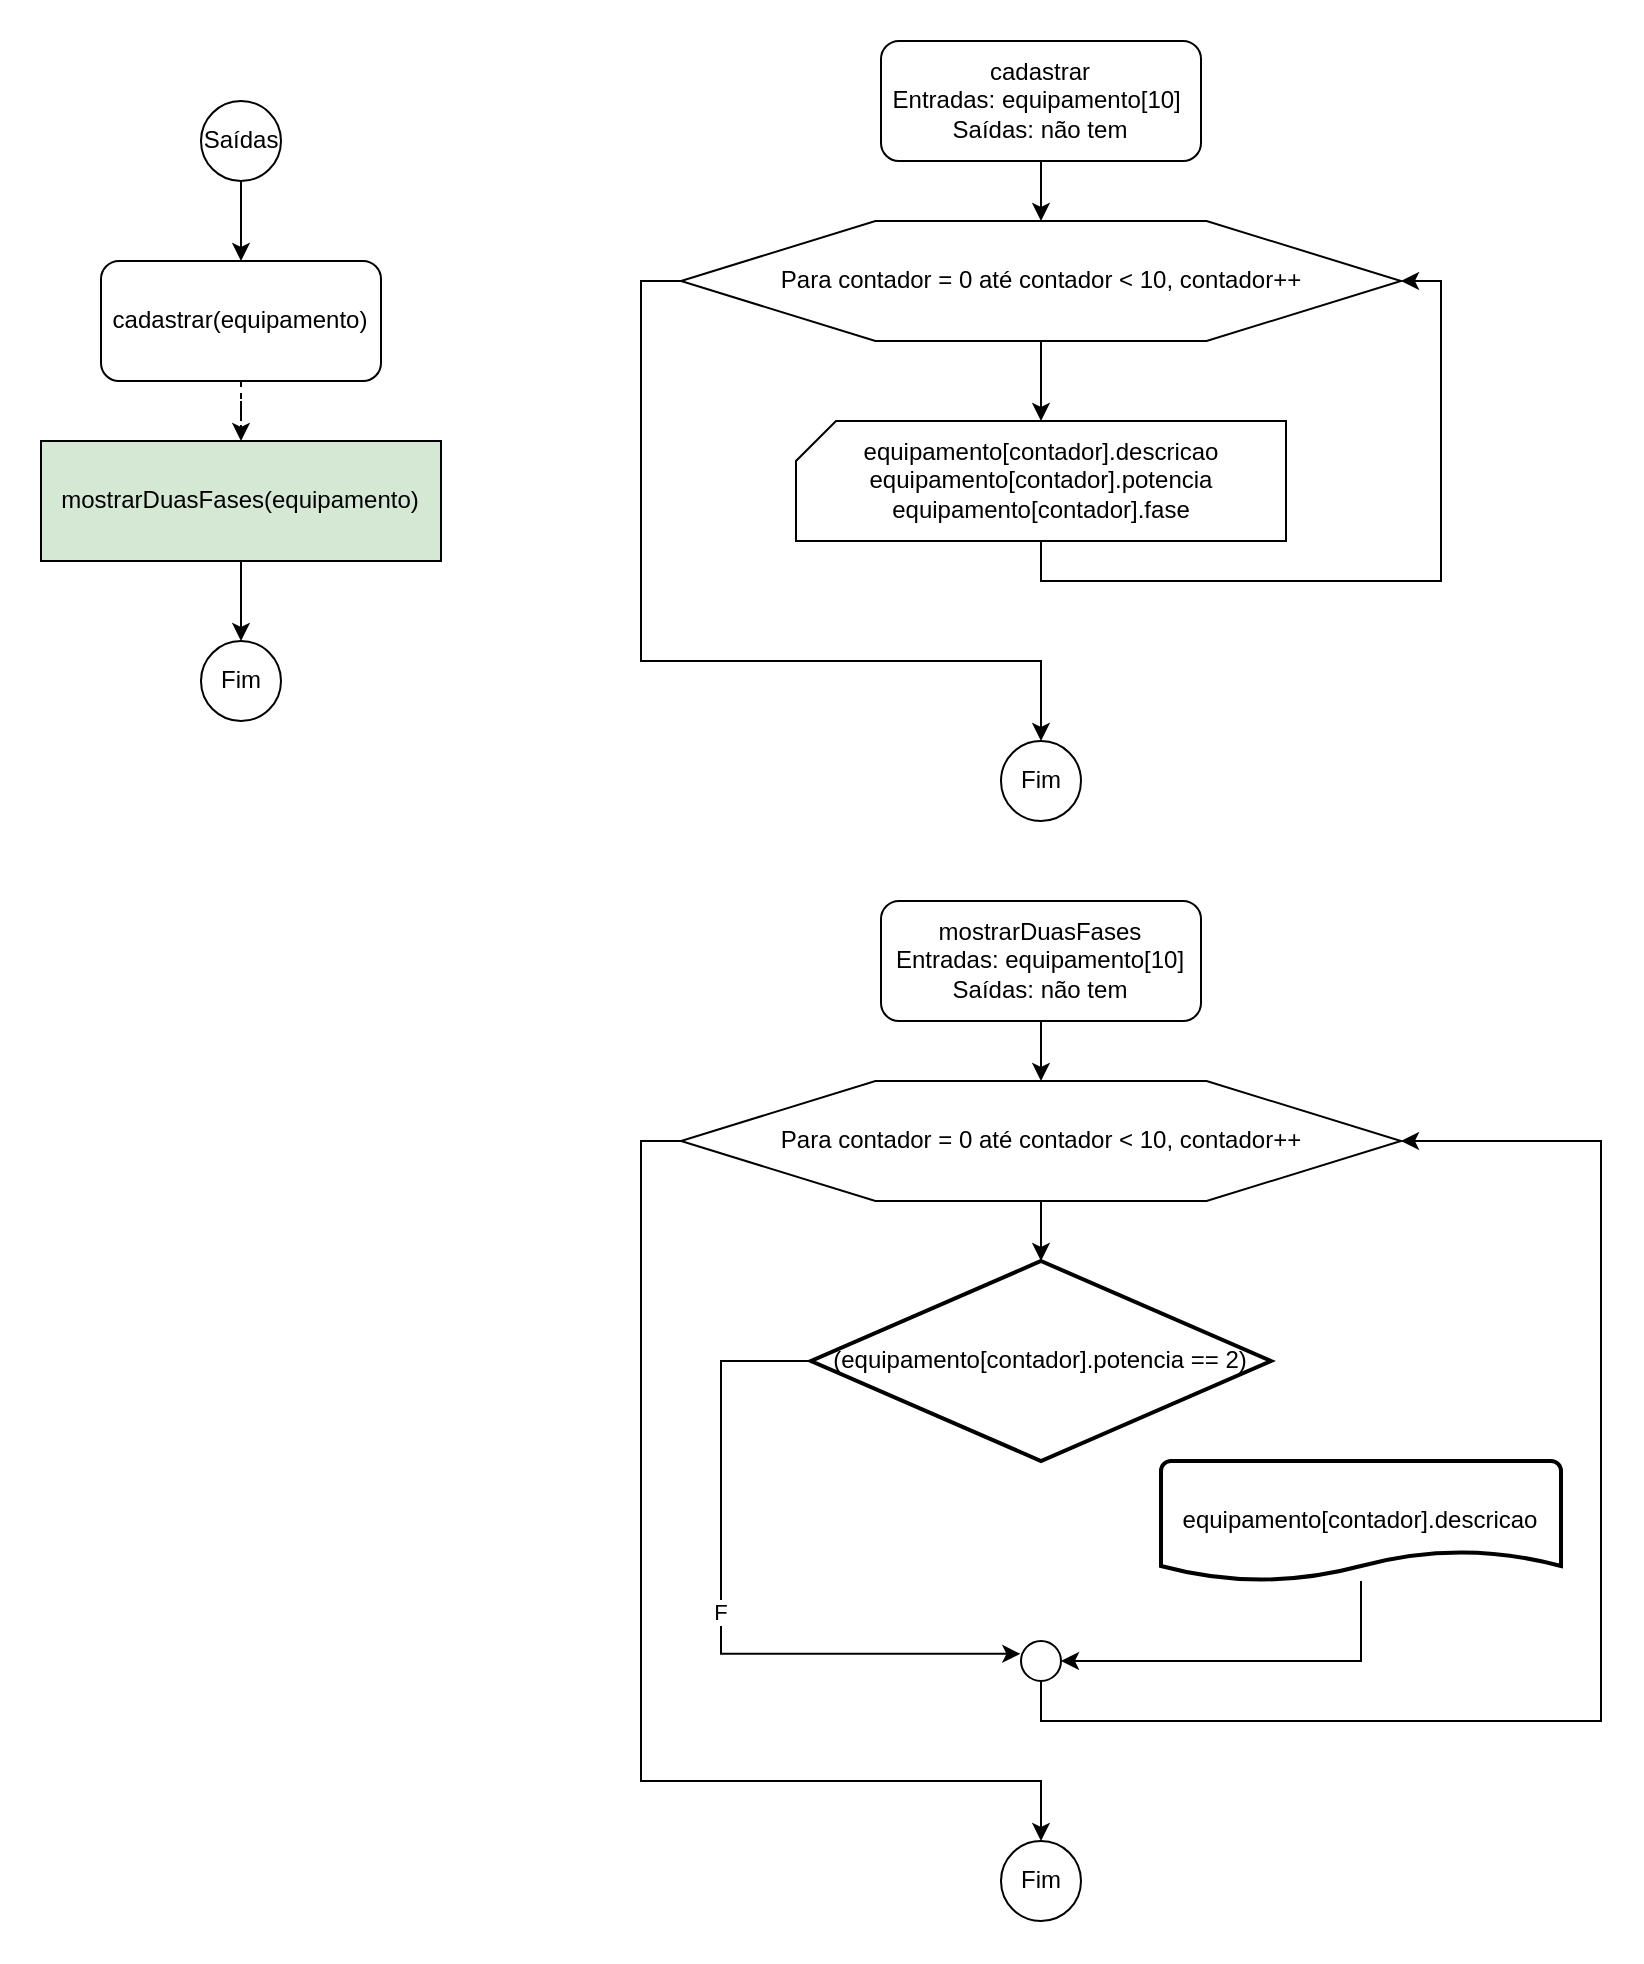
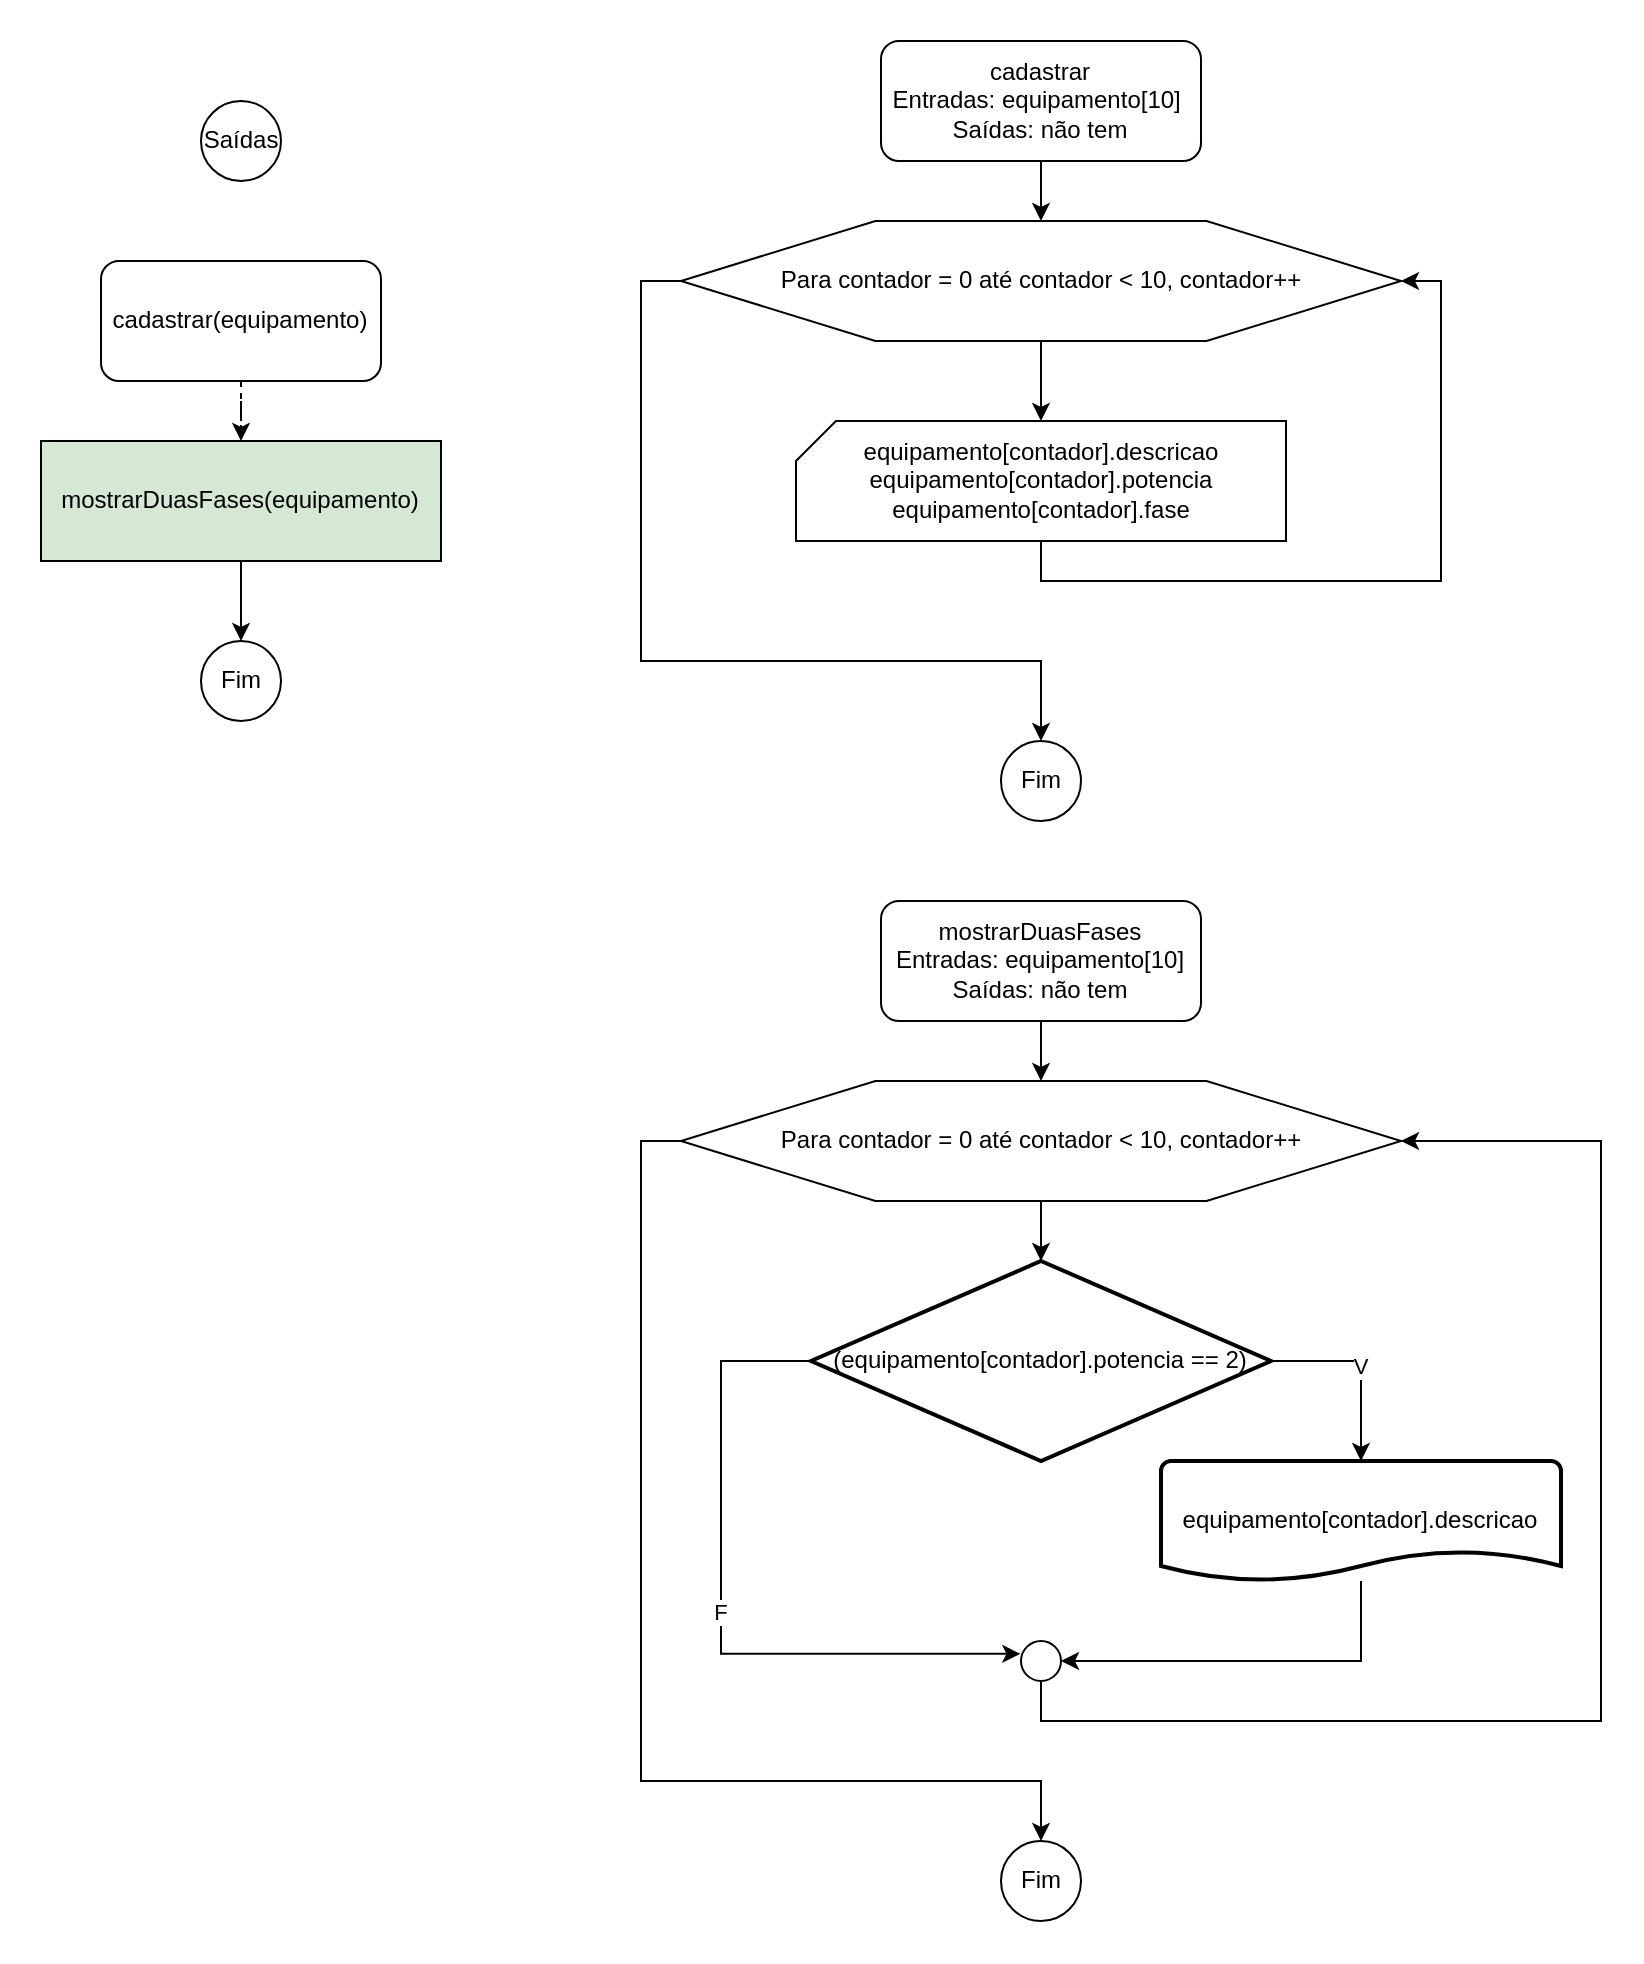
edge "Saídas" -> "cadastrar(equipamento)": removed
edge "(equipamento[contador].potencia == 2)" -> "equipamento[contador].descricao": added, label "V"
